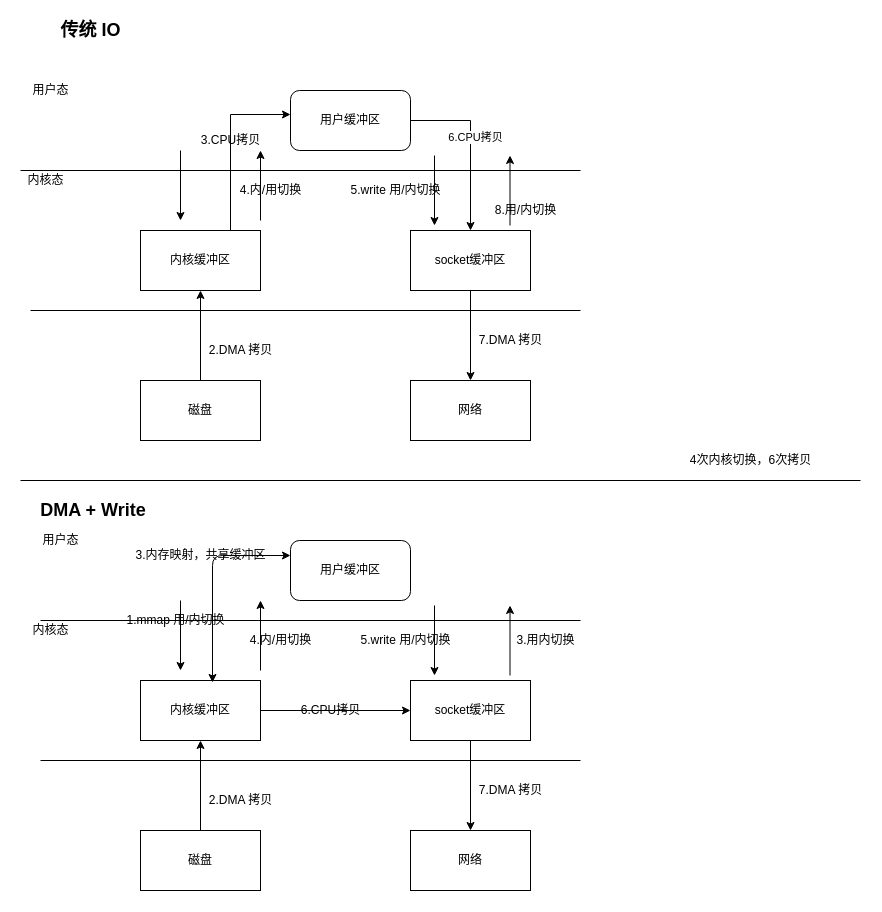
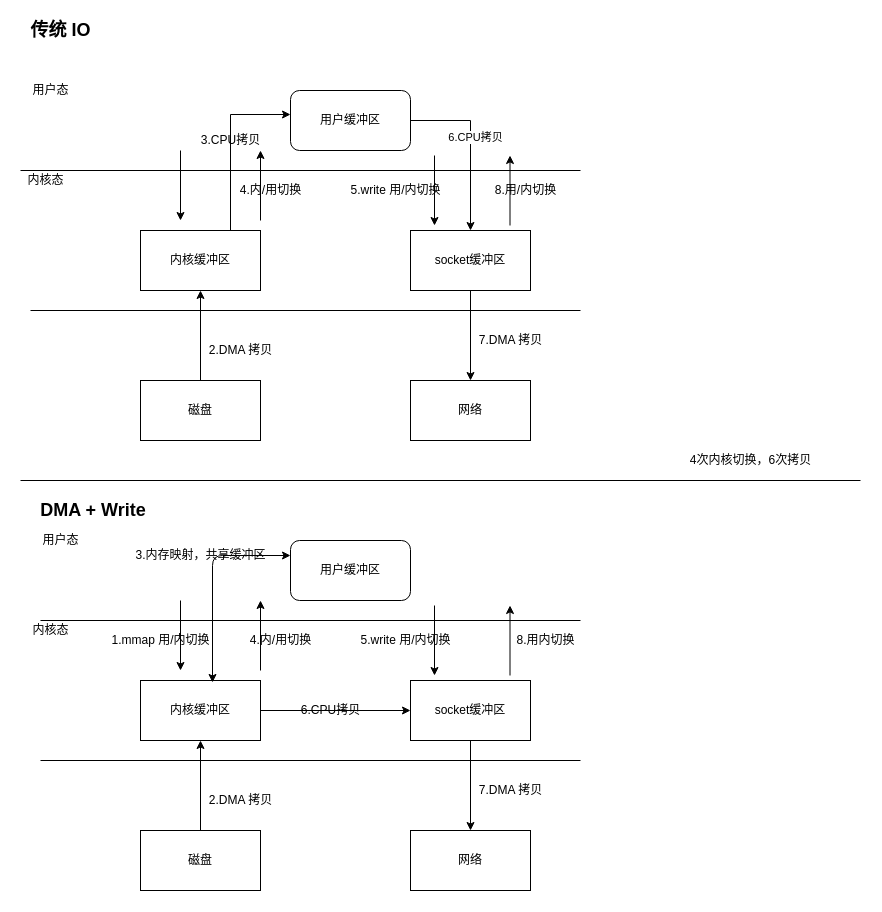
node "传统 IO": moved (91, 31) -> (61, 31)
node "8.用/内切换": moved (526, 211) -> (526, 191)
node "1.mmap 用/内切换": moved (176, 621) -> (161, 641)
node "3.用内切换": label "3.用内切换" -> "8.用内切换"
